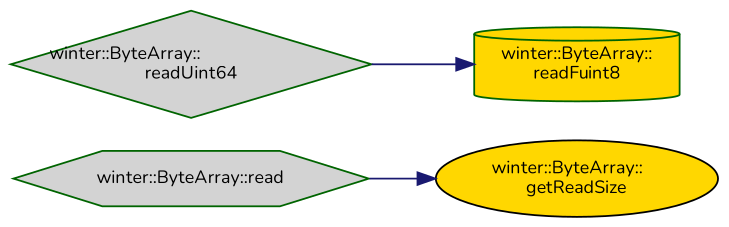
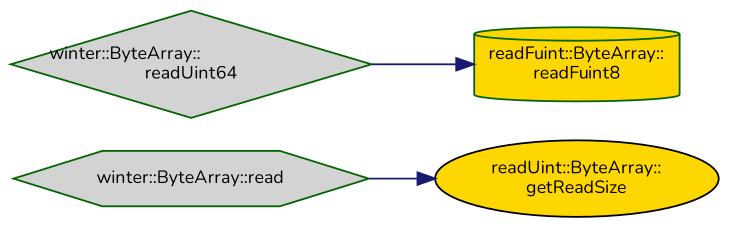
node "winter::ByteArray:: readFuint8": label "winter::ByteArray:: readFuint8" -> "readFuint::ByteArray:: readFuint8"
node "winter::ByteArray:: getReadSize": label "winter::ByteArray:: getReadSize" -> "readUint::ByteArray:: getReadSize"
